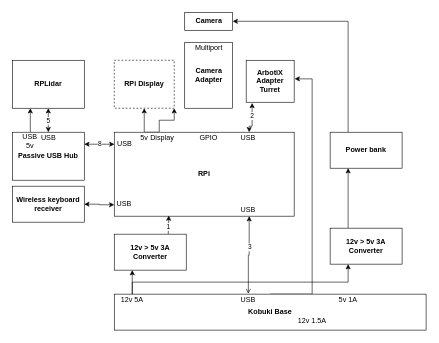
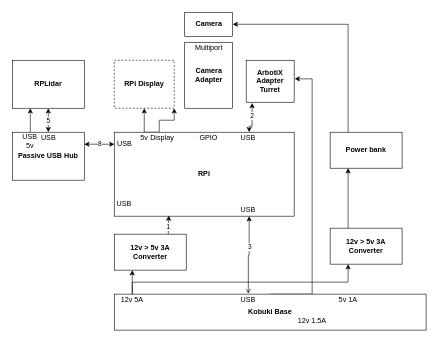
node "Camera": size 48x18 -> 48x24
node "Wireless keyboard receiver": removed
edge "RPi" -- "Wireless keyboard receiver": removed
